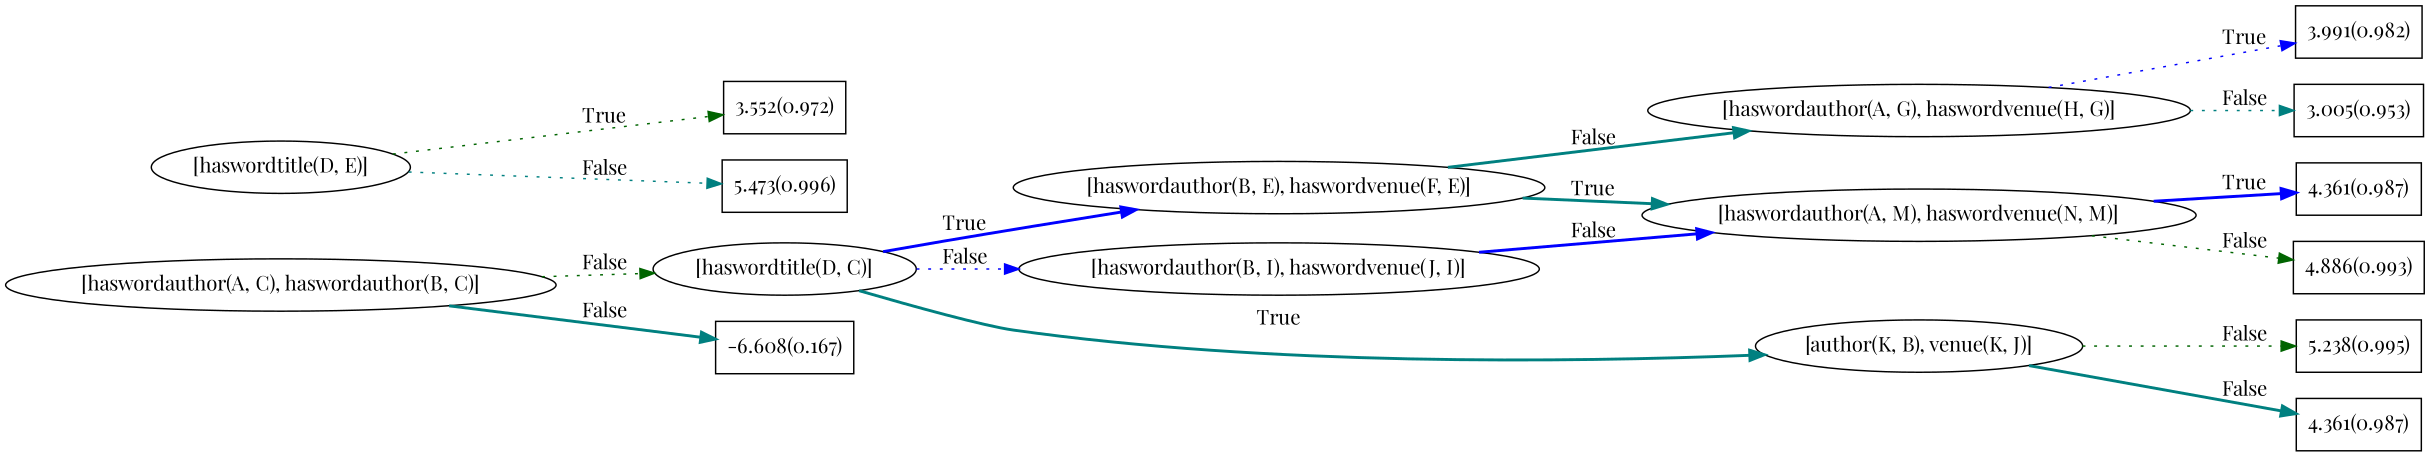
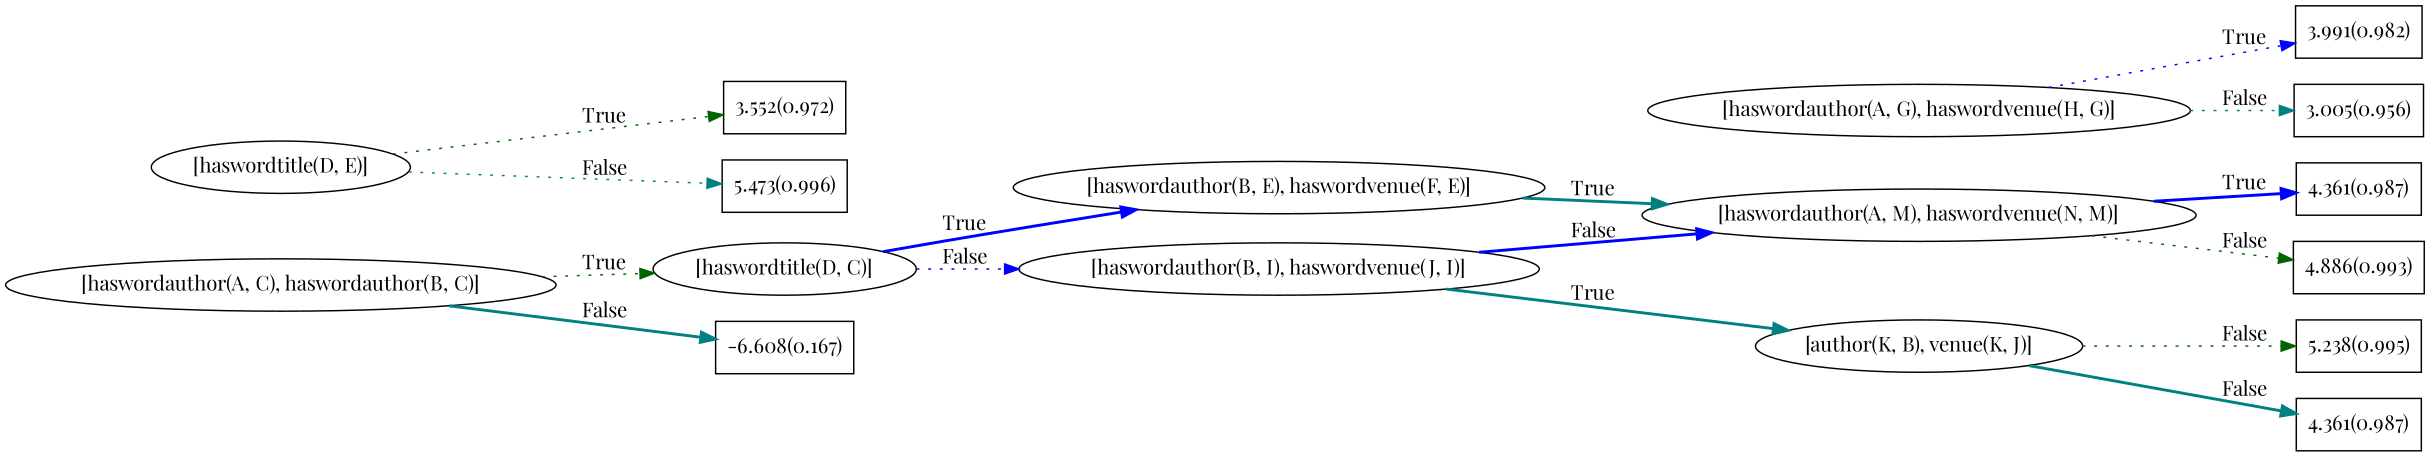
node "3.005(0.953)": label "3.005(0.953)" -> "3.005(0.956)"
edge "[haswordauthor(B, E), haswordvenue(F, E)]" -> "[haswordauthor(A, G), haswordvenue(H, G)]": removed, label "False"
edge "[haswordauthor(A, C), haswordauthor(B, C)]" -> "[haswordtitle(D, C)]": label "False" -> "True"
edge "[haswordtitle(D, C)]" -> "[author(K, B), venue(K, J)]": now "[haswordauthor(B, I), haswordvenue(J, I)]" -> "[author(K, B), venue(K, J)]"
